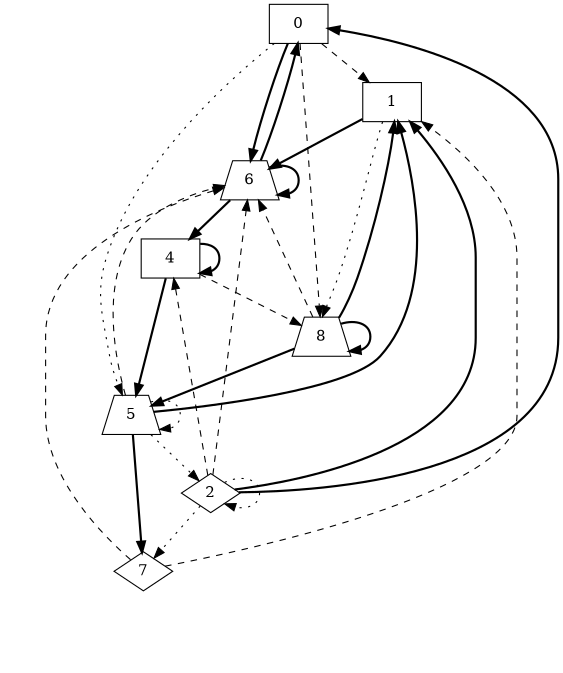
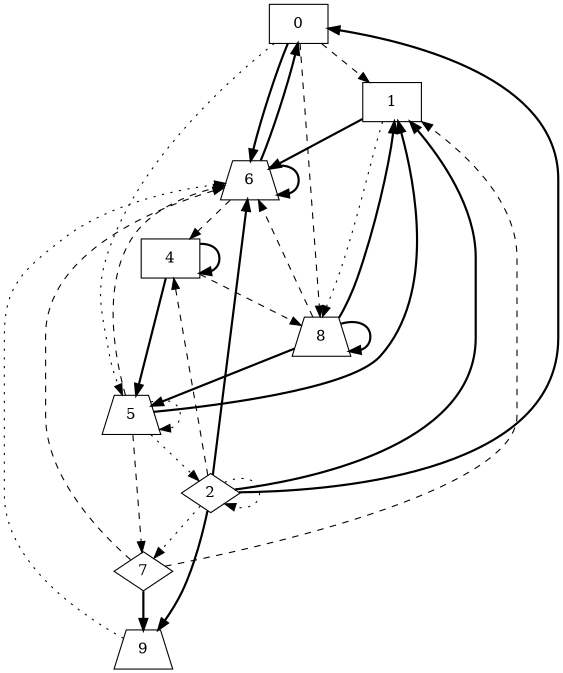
edge "6" -> "4": style bold -> dashed
edge "2" -> "6": style dashed -> bold
edge "5" -> "7": style bold -> dashed
node "9": added
